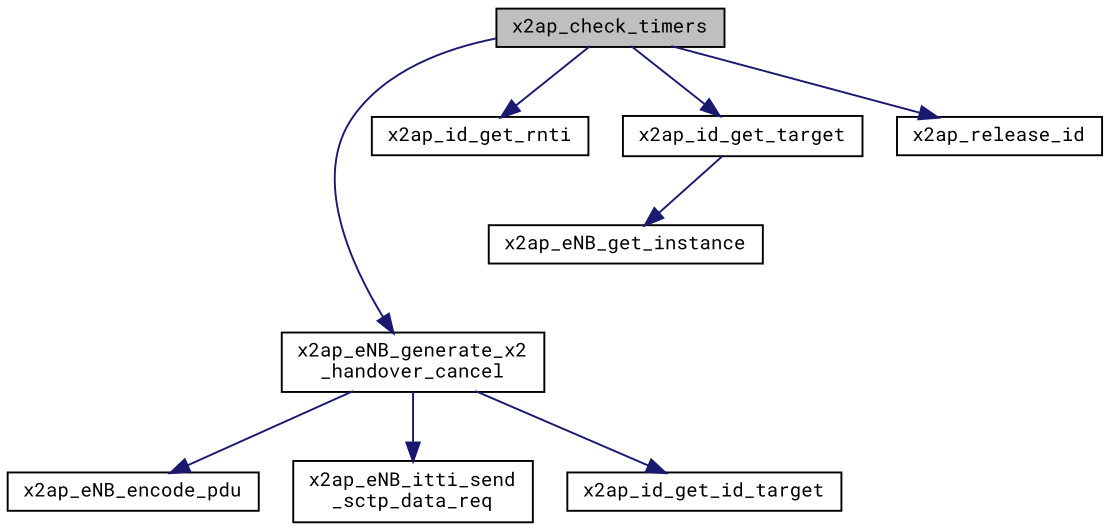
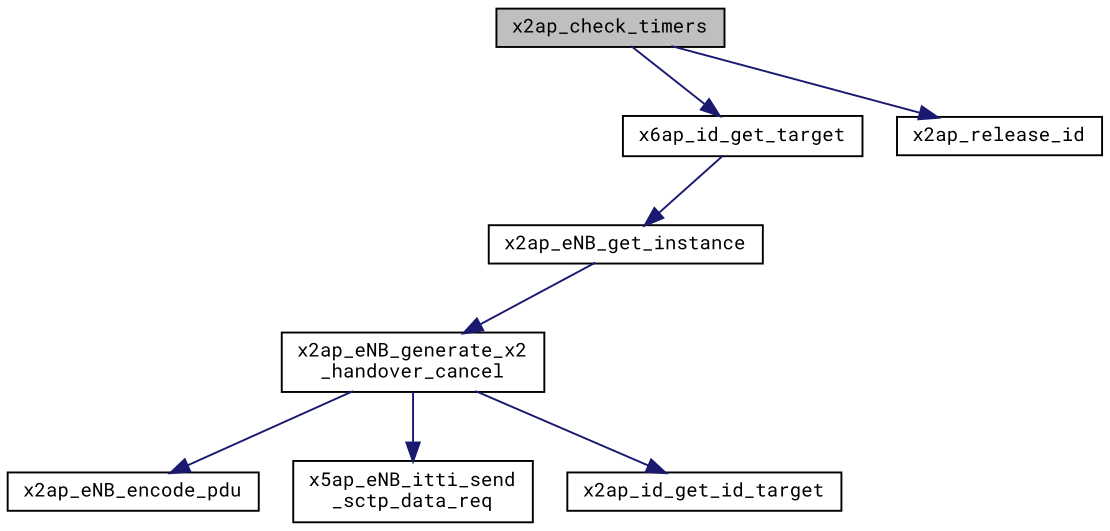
node "x2ap_id_get_rnti": removed
node "x2ap_id_get_target": label "x2ap_id_get_target" -> "x6ap_id_get_target"
edge "x2ap_check_timers" -> "x2ap_eNB_generate_x2 _handover_cancel": now "x2ap_eNB_get_instance" -> "x2ap_eNB_generate_x2 _handover_cancel"
node "x2ap_eNB_itti_send _sctp_data_req": label "x2ap_eNB_itti_send _sctp_data_req" -> "x5ap_eNB_itti_send _sctp_data_req"
